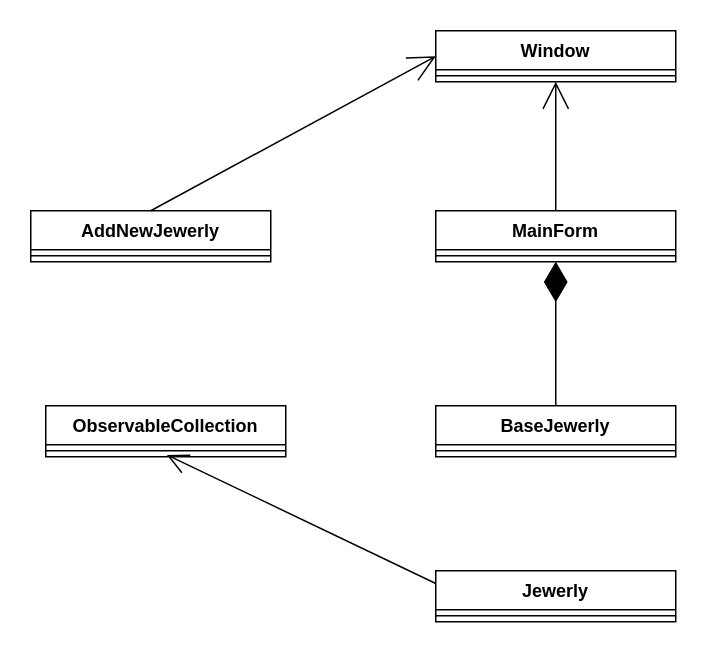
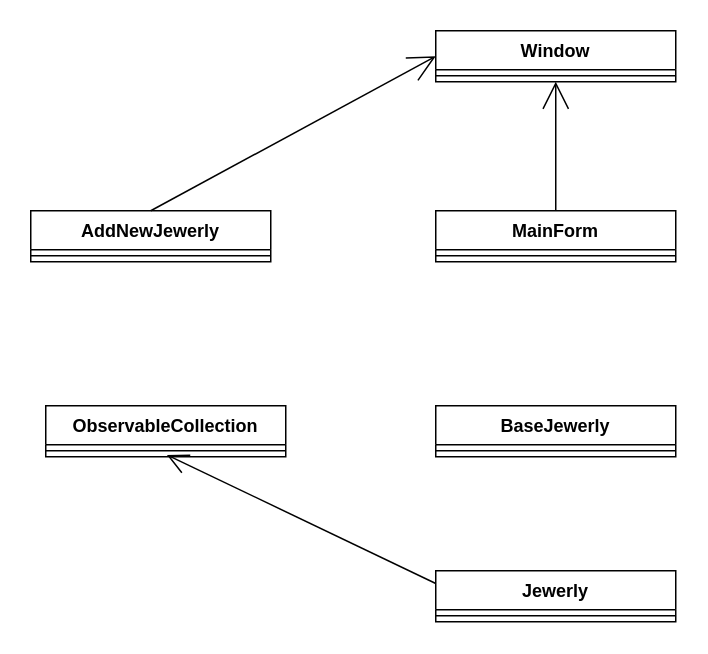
edge "BaseJewerly" -> "MainForm": removed
